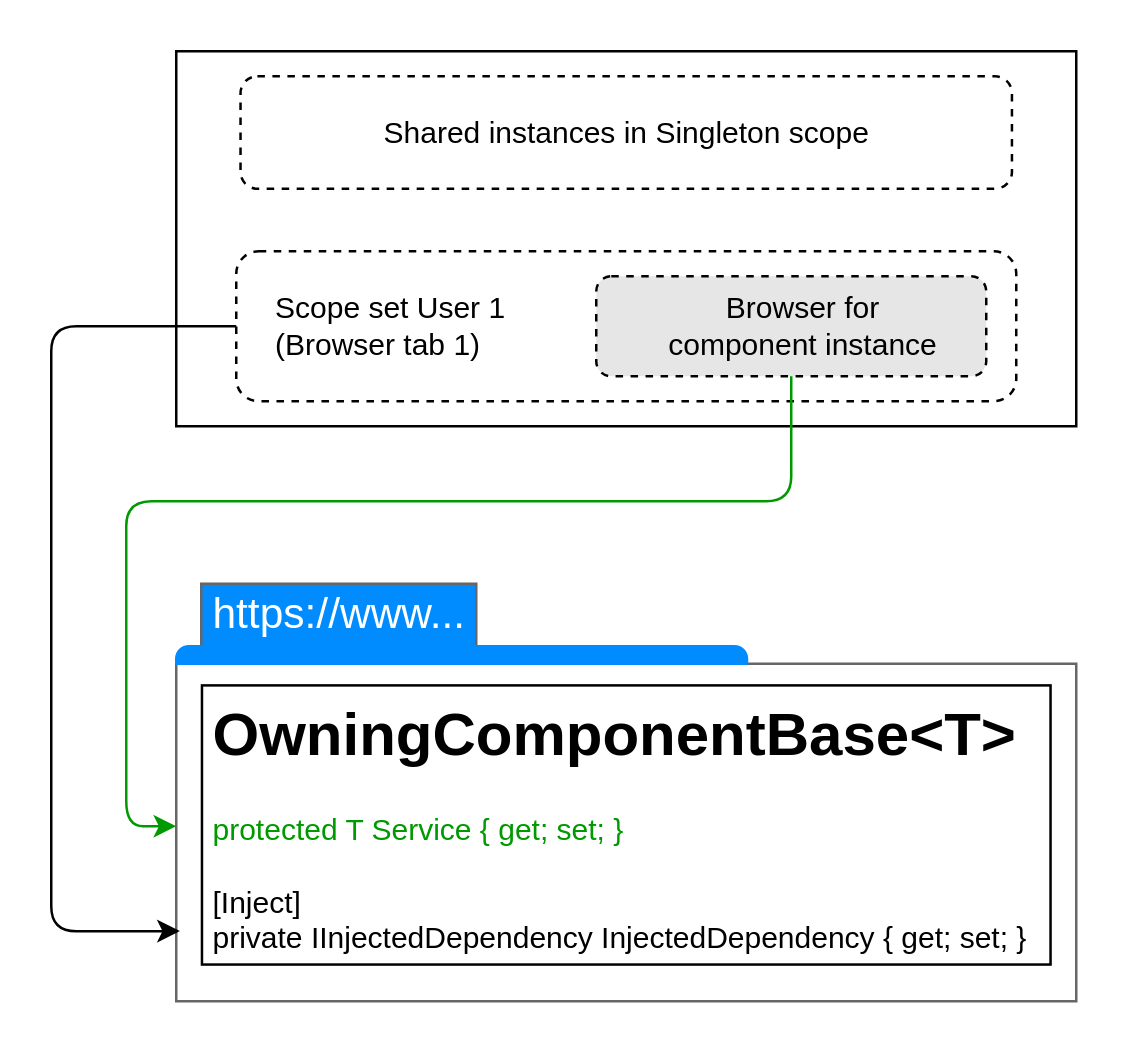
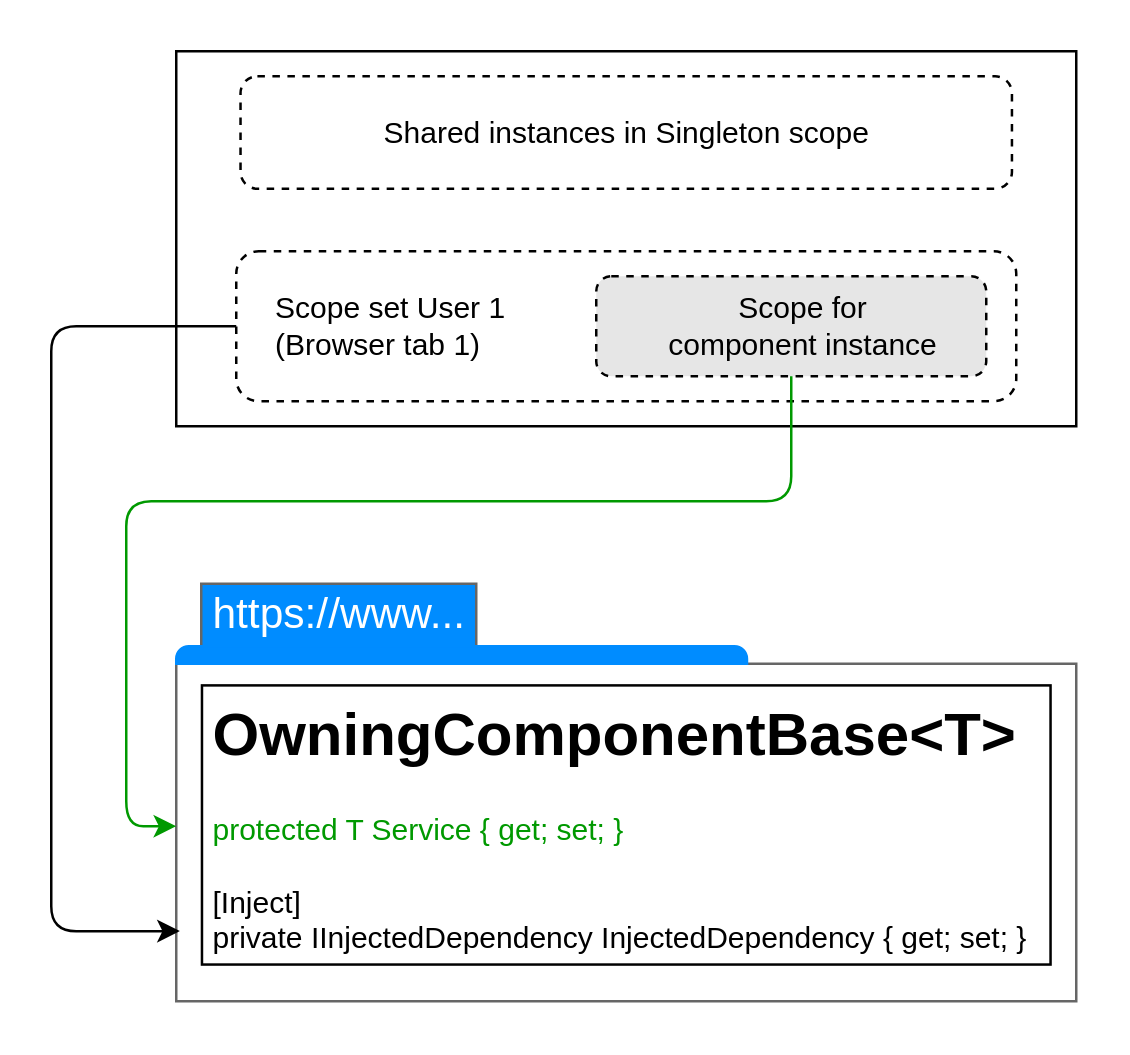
node "Browser for component instance": label "Browser for component instance" -> "Scope for component instance"
